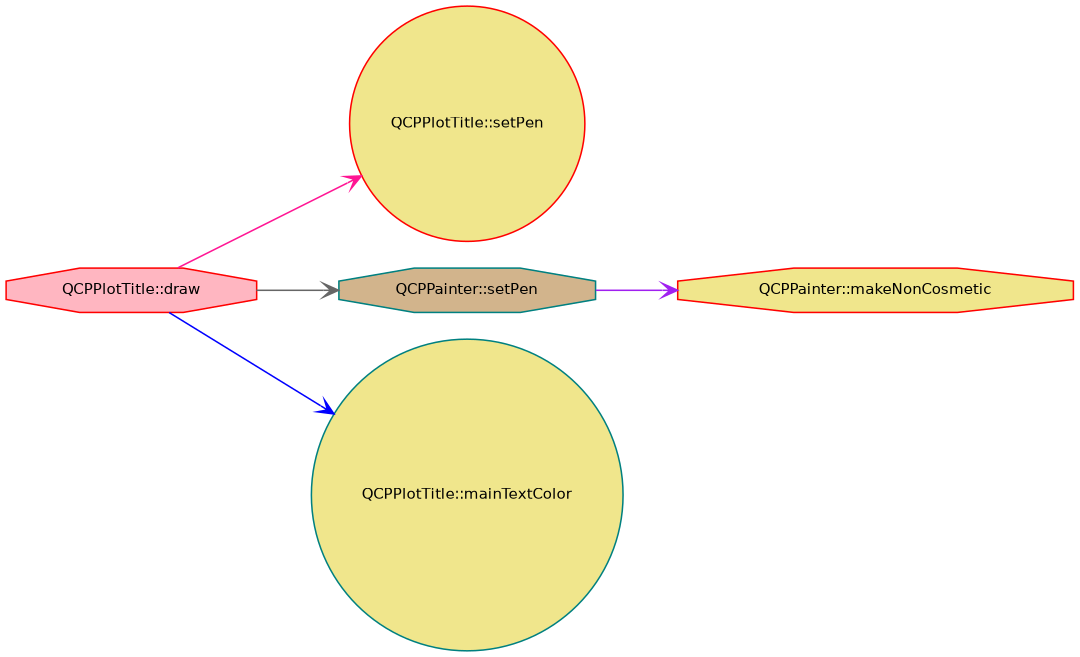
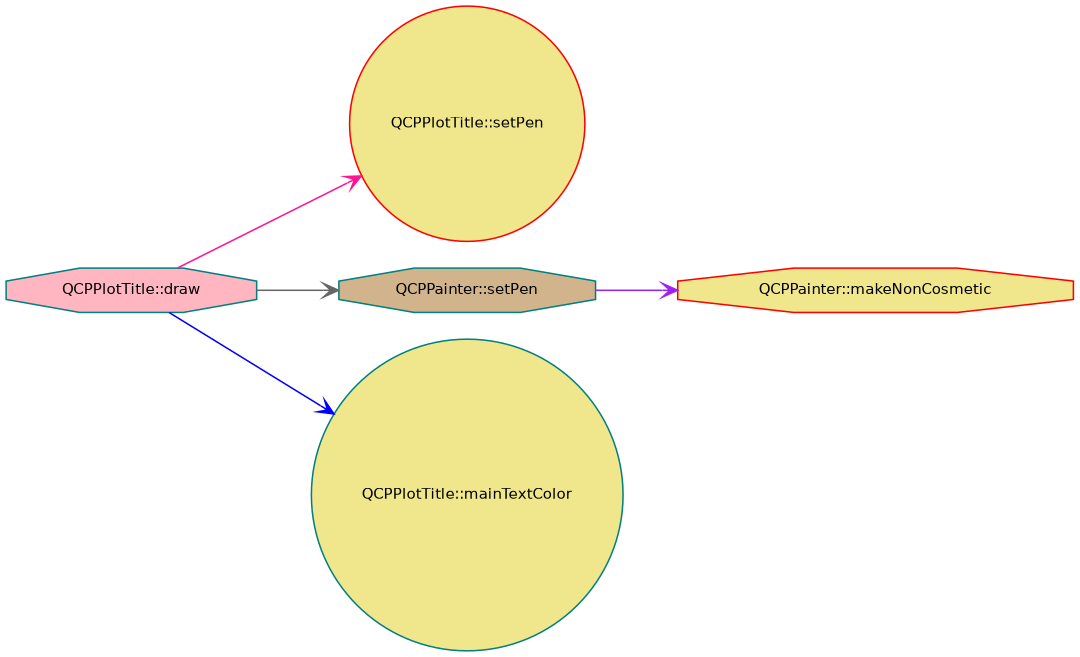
node "QCPPlotTitle::draw": color red -> teal
